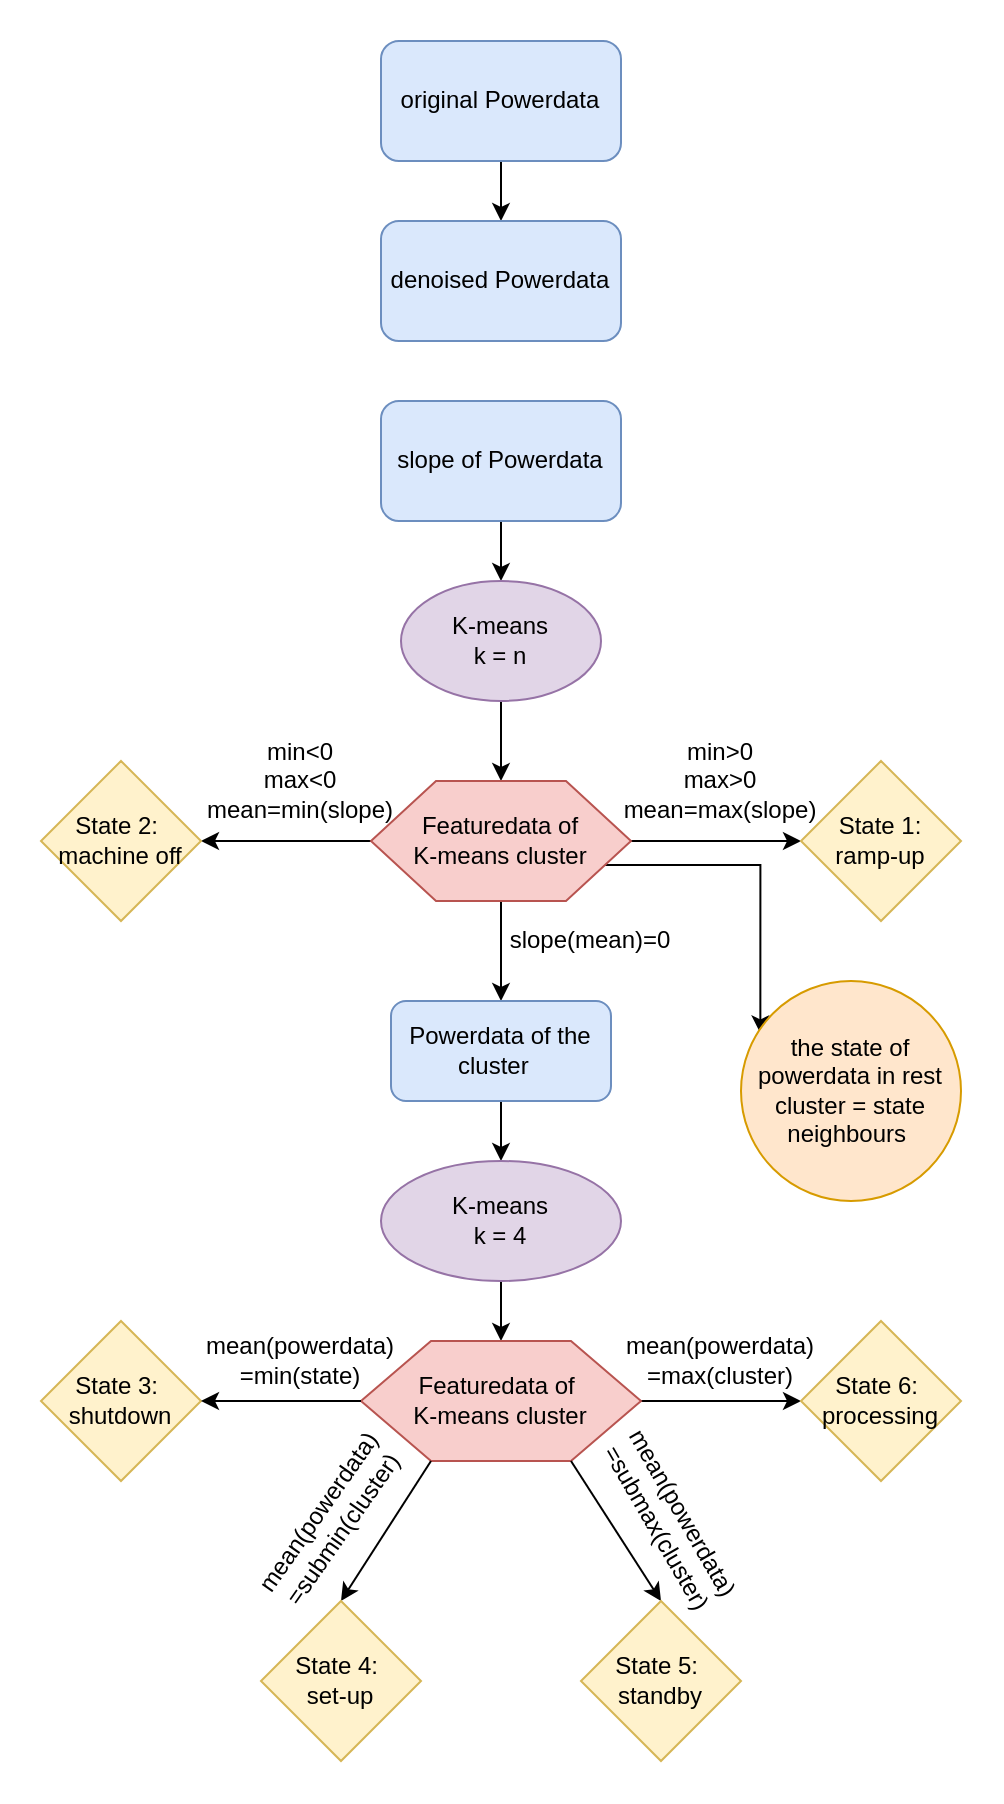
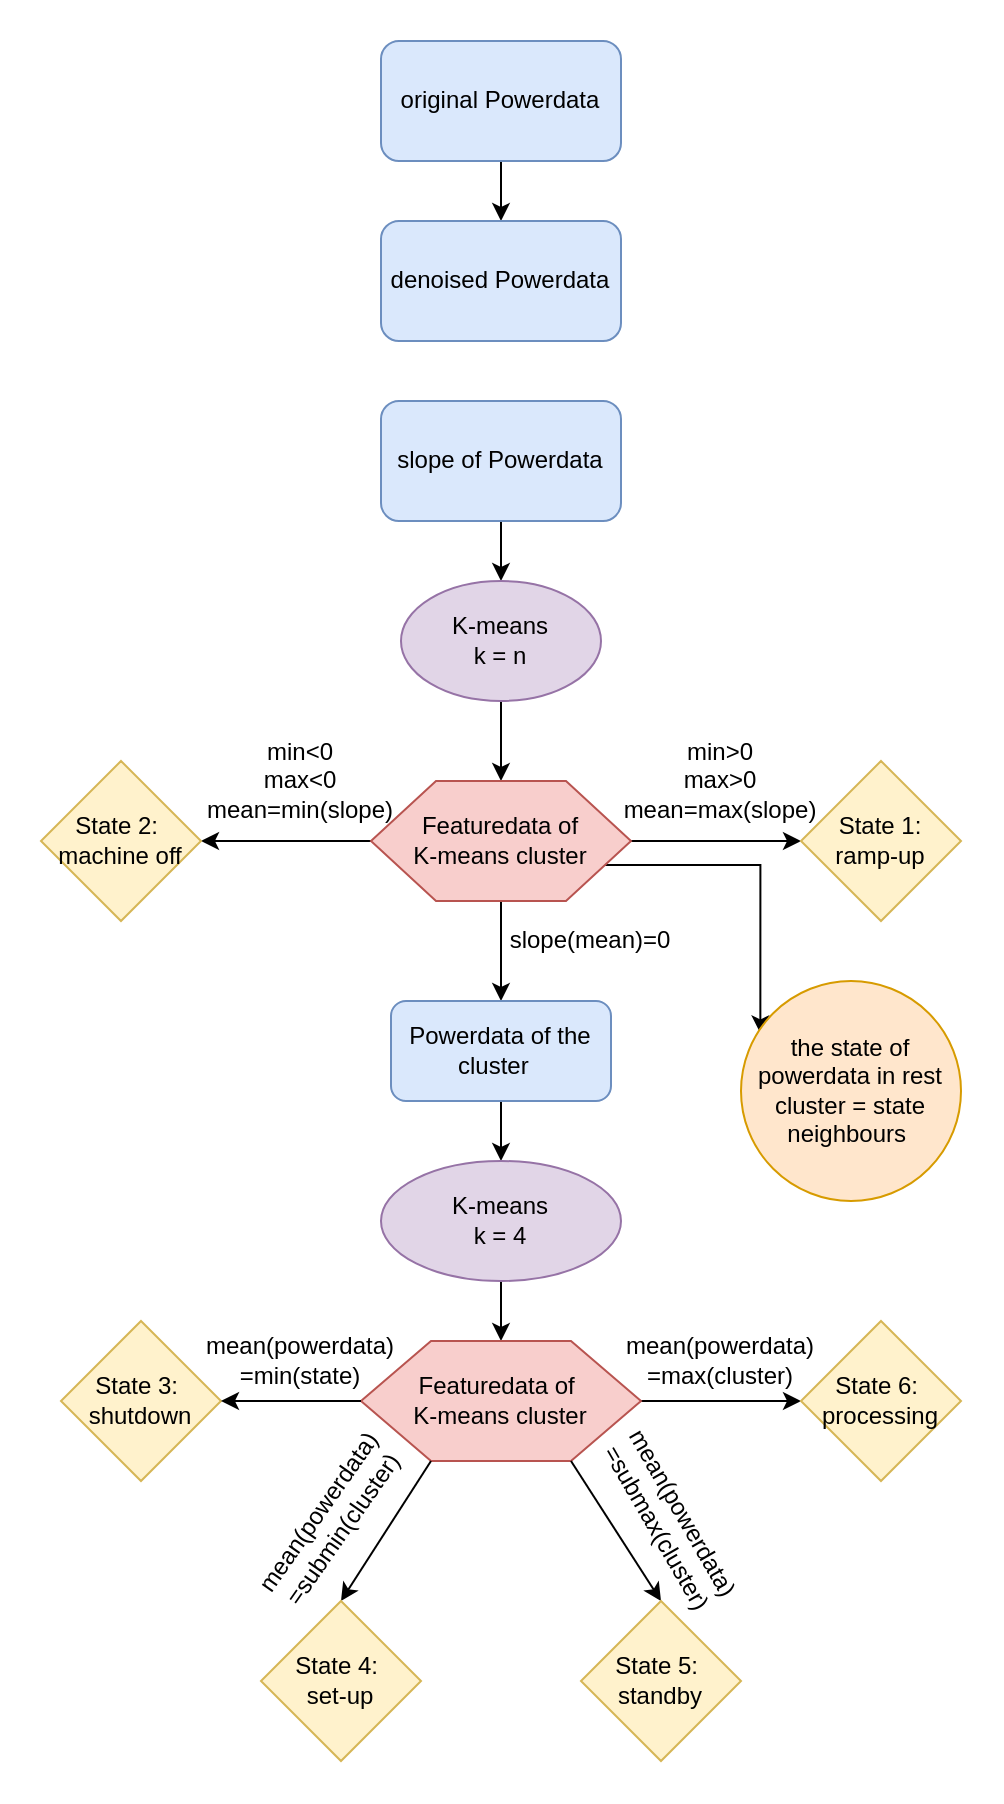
node "State 3: shutdown": moved (121, 1401) -> (141, 1401)
